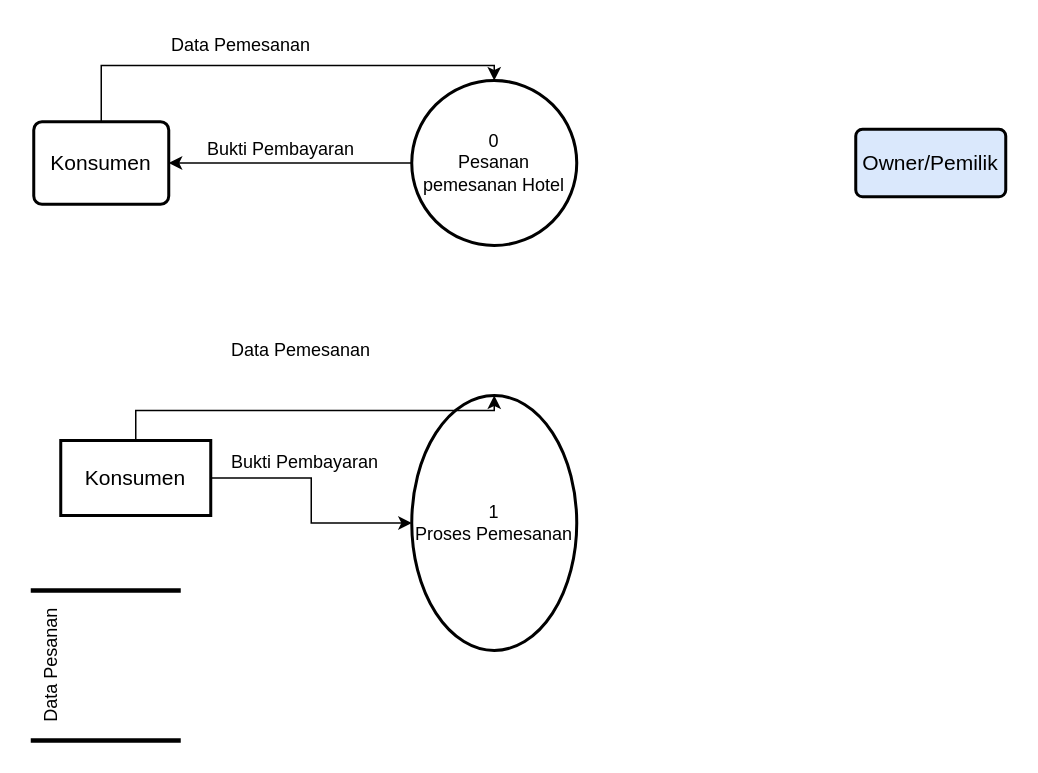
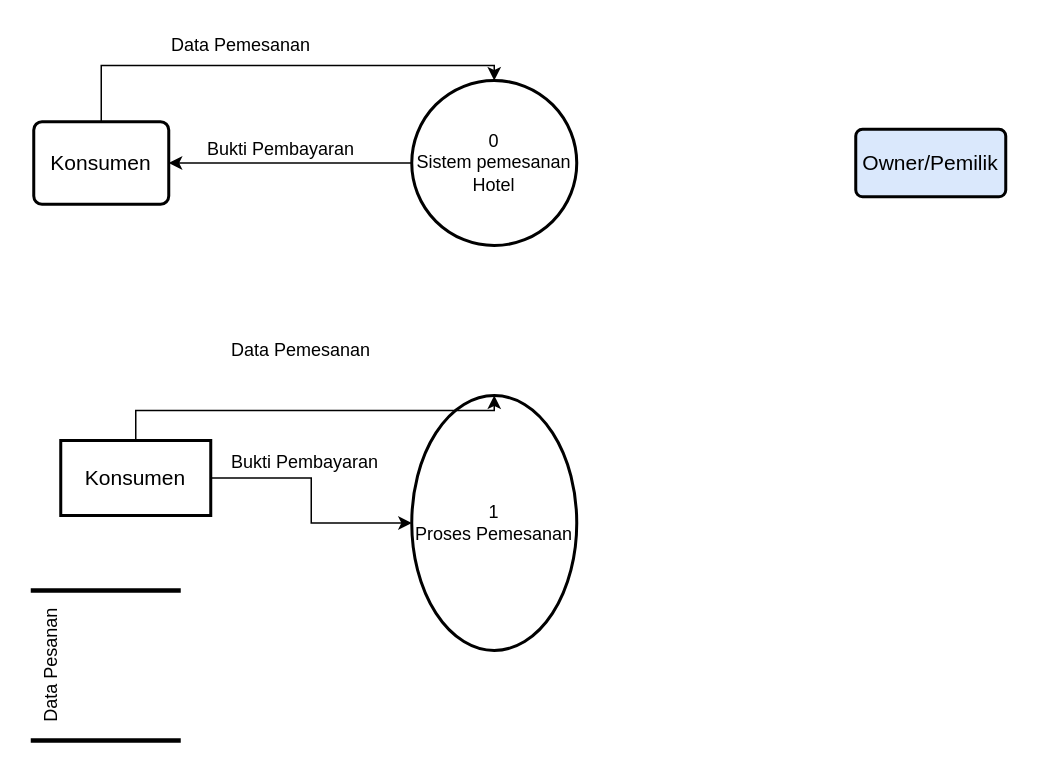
node "0 Pesanan pemesanan Hotel": label "0 Pesanan pemesanan Hotel" -> "0 Sistem pemesanan Hotel"
